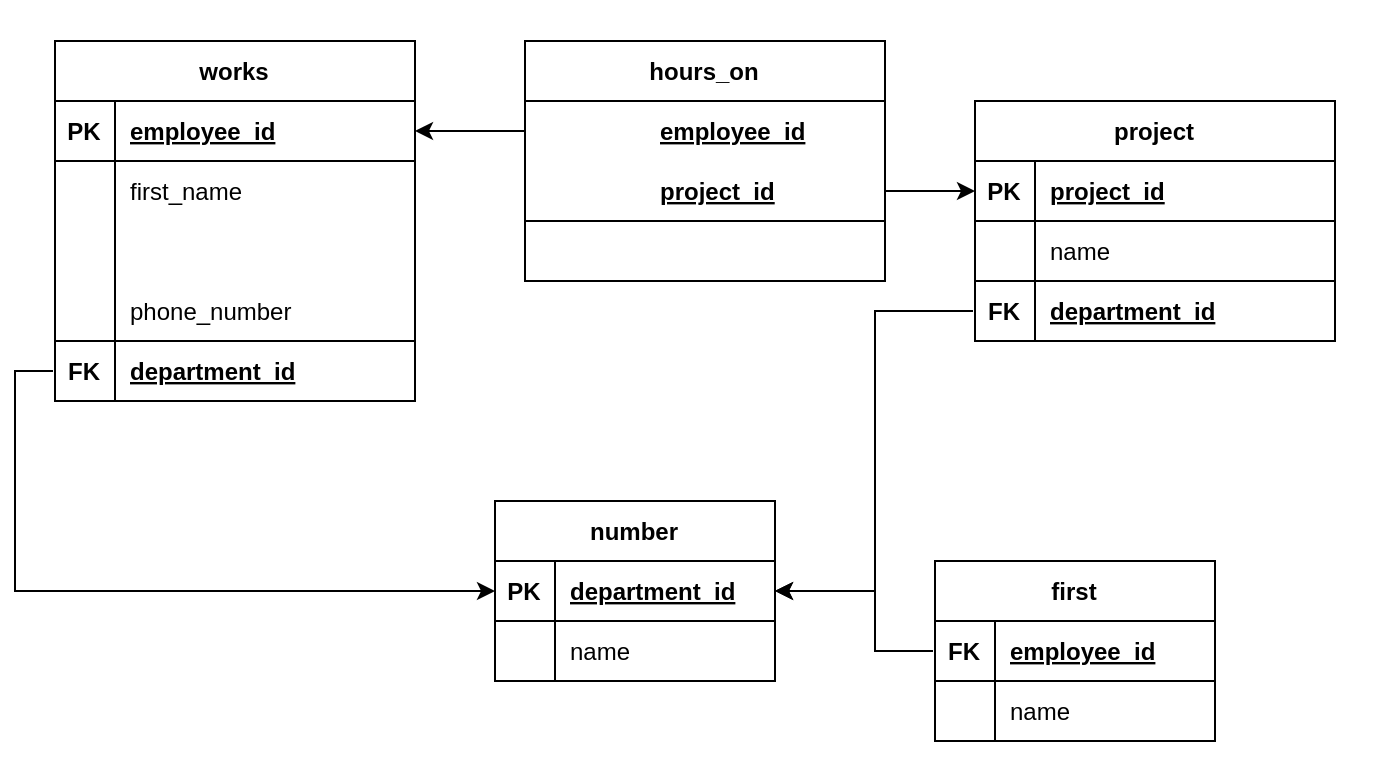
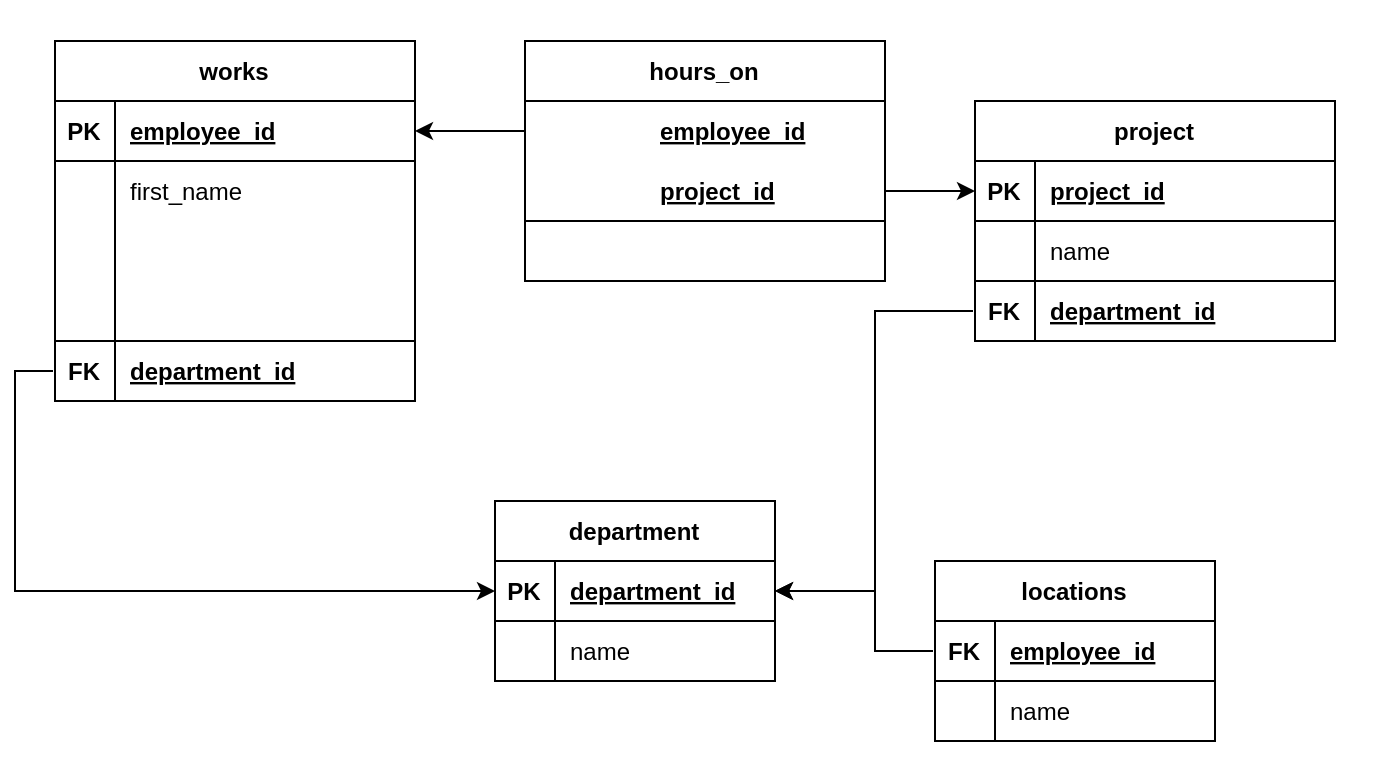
node "phone_number": removed
node "number": label "number" -> "department"
node "first": label "first" -> "locations"
